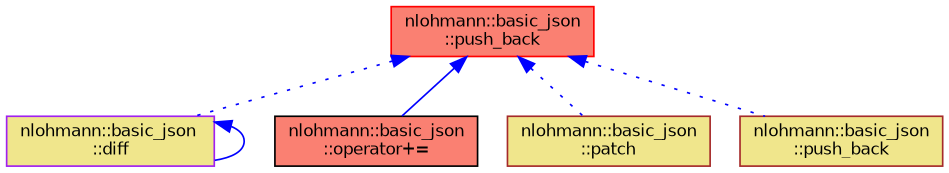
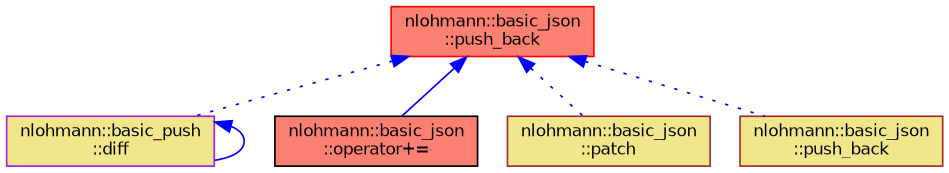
node "nlohmann::basic_json ::diff": label "nlohmann::basic_json ::diff" -> "nlohmann::basic_push ::diff"
